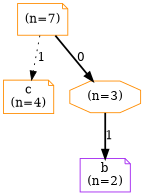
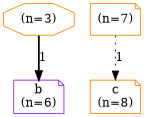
edge "(n=7)" -> "(n=3)": removed, label "0"
node "c (n=4)": label "c (n=4)" -> "c (n=8)"
node "b (n=2)": label "b (n=2)" -> "b (n=6)"
